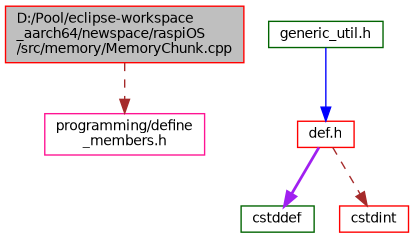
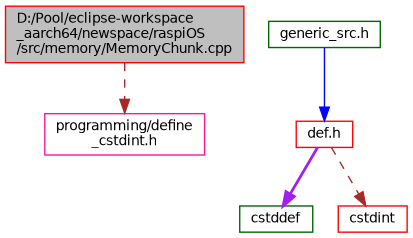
node "generic_util.h": label "generic_util.h" -> "generic_src.h"
node "programming/define _members.h": label "programming/define _members.h" -> "programming/define _cstdint.h"
